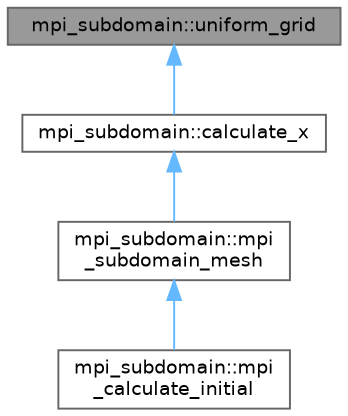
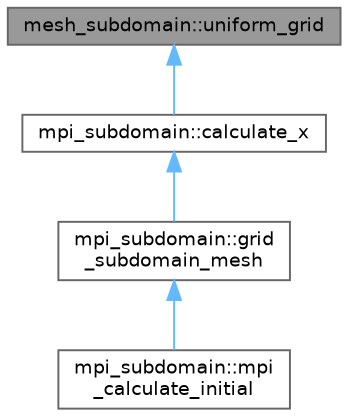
node "mpi_subdomain::uniform_grid": label "mpi_subdomain::uniform_grid" -> "mesh_subdomain::uniform_grid"
node "mpi_subdomain::mpi _subdomain_mesh": label "mpi_subdomain::mpi _subdomain_mesh" -> "mpi_subdomain::grid _subdomain_mesh"
